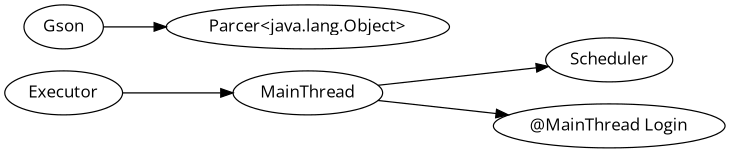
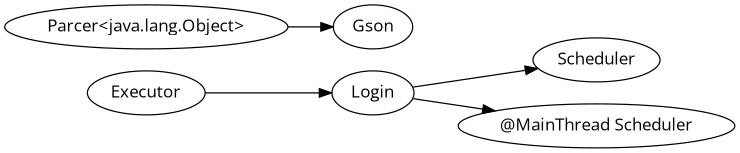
edge "Gson" -> "Parcer<java.lang.Object>": reversed
node "MainThread": label "MainThread" -> "Login"
node "@MainThread Login": label "@MainThread Login" -> "@MainThread Scheduler"
